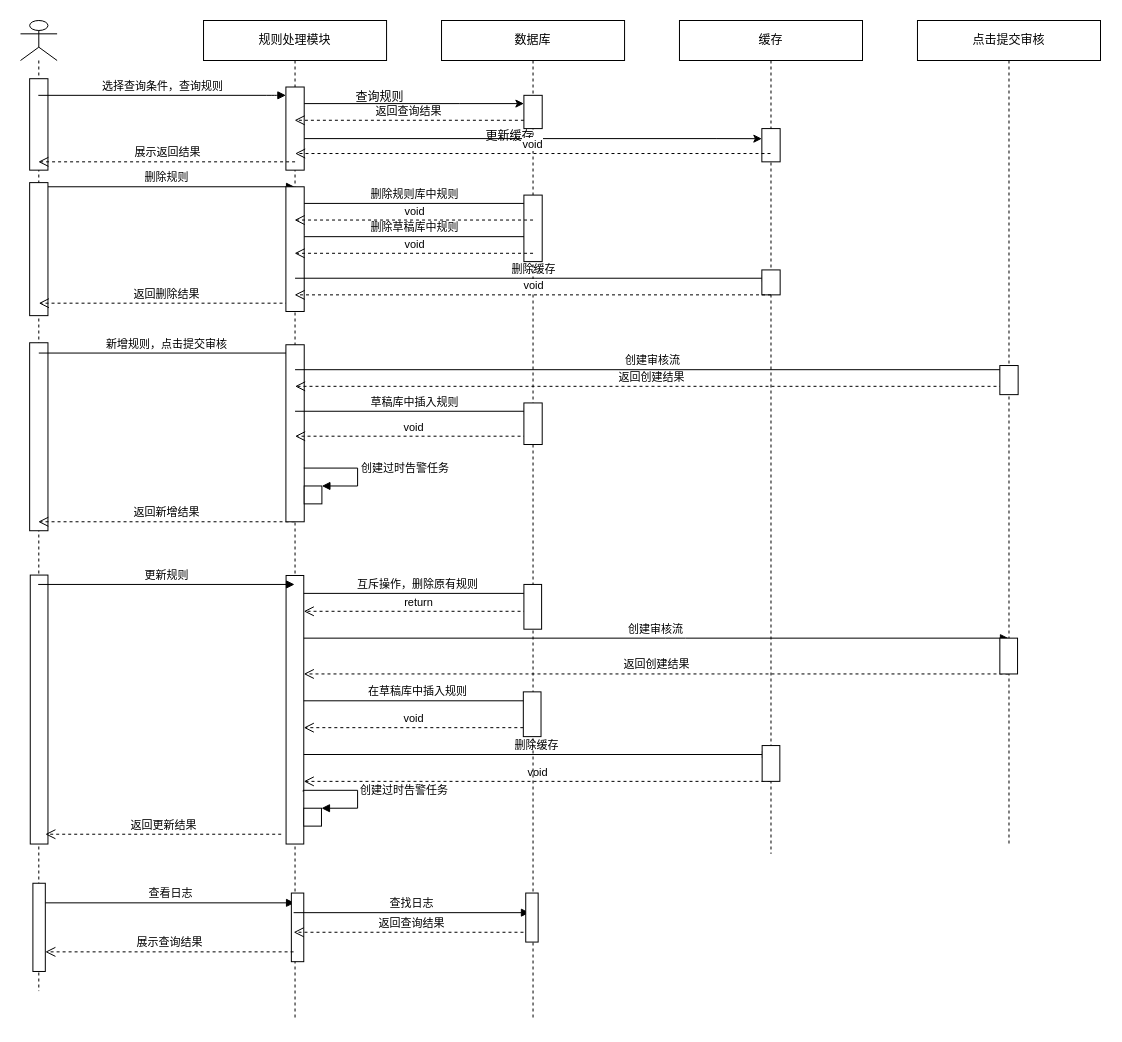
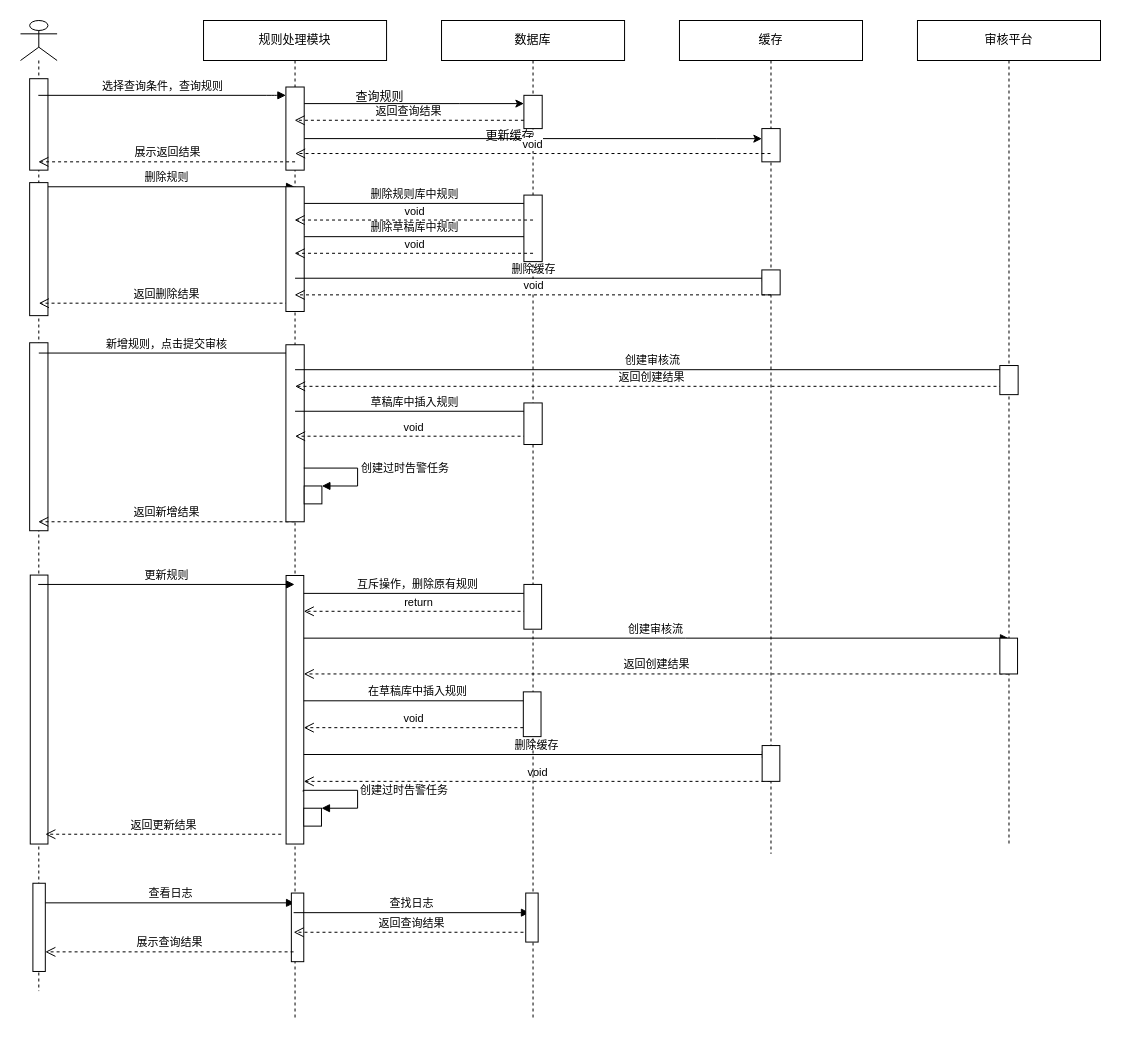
node "点击提交审核": label "点击提交审核" -> "审核平台"
